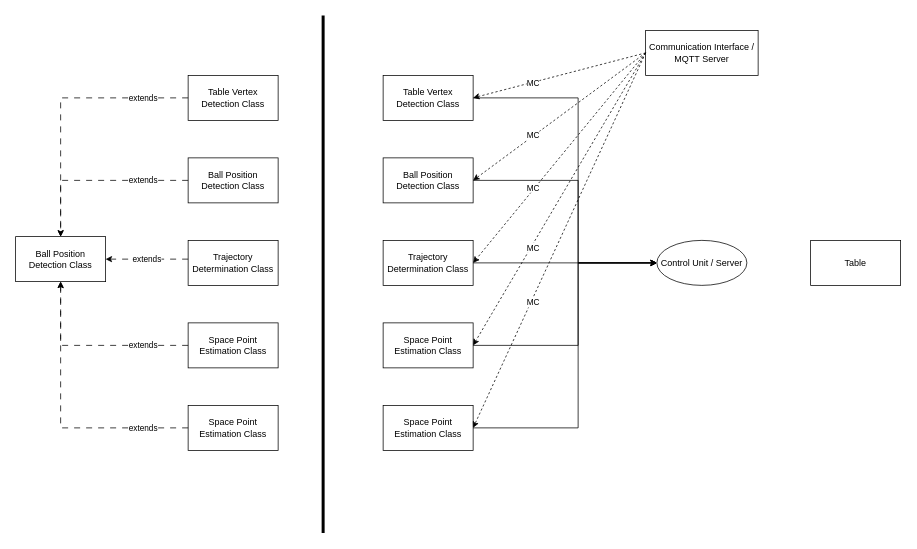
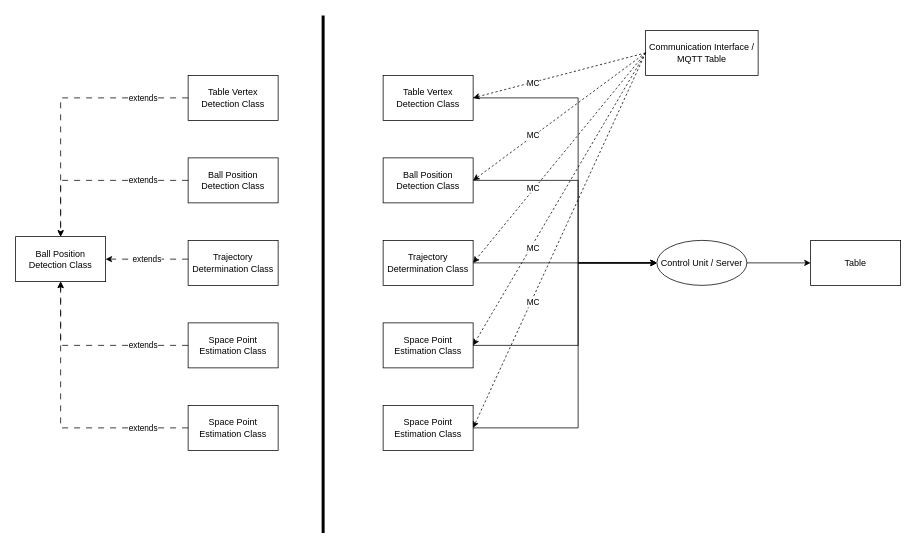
node "Communication Interface / MQTT Server": label "Communication Interface / MQTT Server" -> "Communication Interface / MQTT Table"
edge "Control Unit / Server" -> "Table": added
